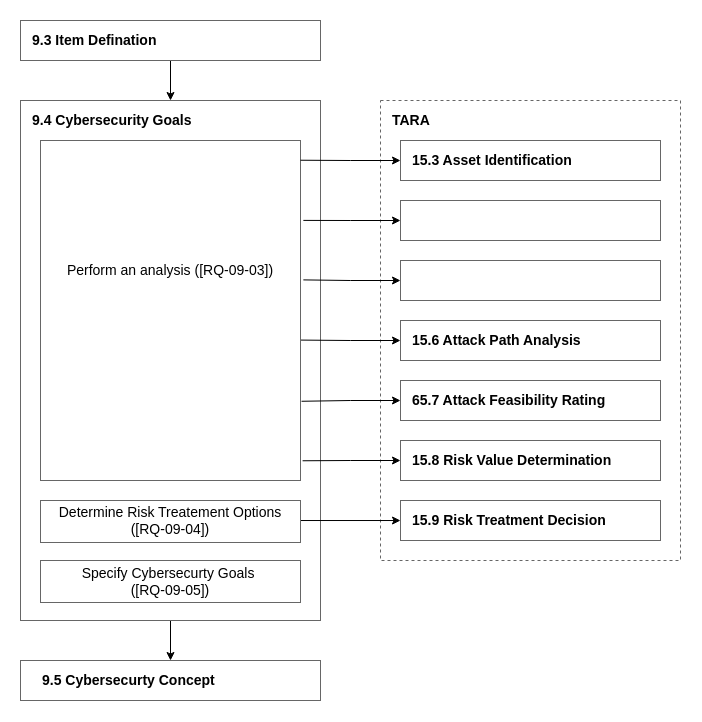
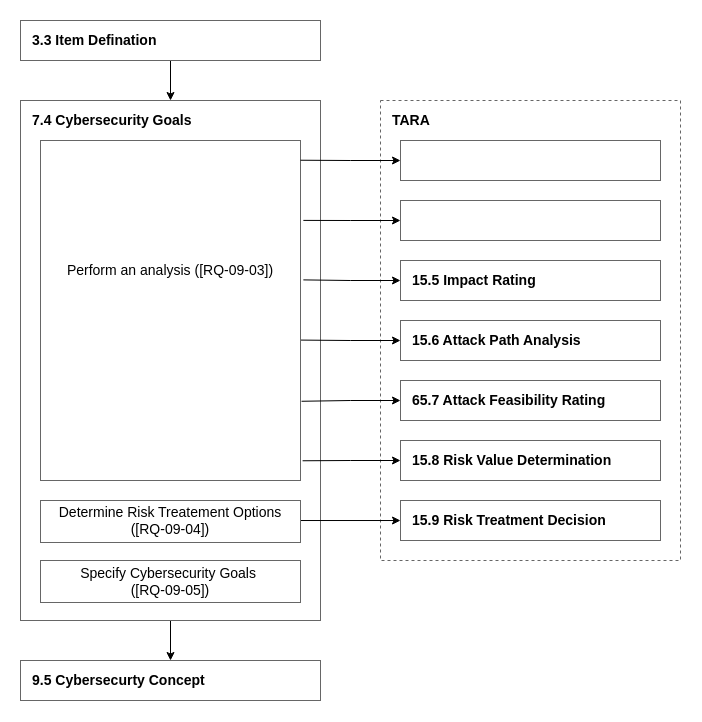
node "9.3 Item Defination": label "9.3 Item Defination" -> "3.3 Item Defination"
node "9.4 Cybersecurity Goals": label "9.4 Cybersecurity Goals" -> "7.4 Cybersecurity Goals"
node "15.3 Asset Identification": removed
node "15.5 Impact Rating": added
node "Specify Cybersecurty Goals ([RQ-09-05])": label "Specify Cybersecurty Goals ([RQ-09-05])" -> "Specify Cybersecurity Goals ([RQ-09-05])"
node "9.5 Cybersecurty Concept": moved (161, 681) -> (151, 681)
